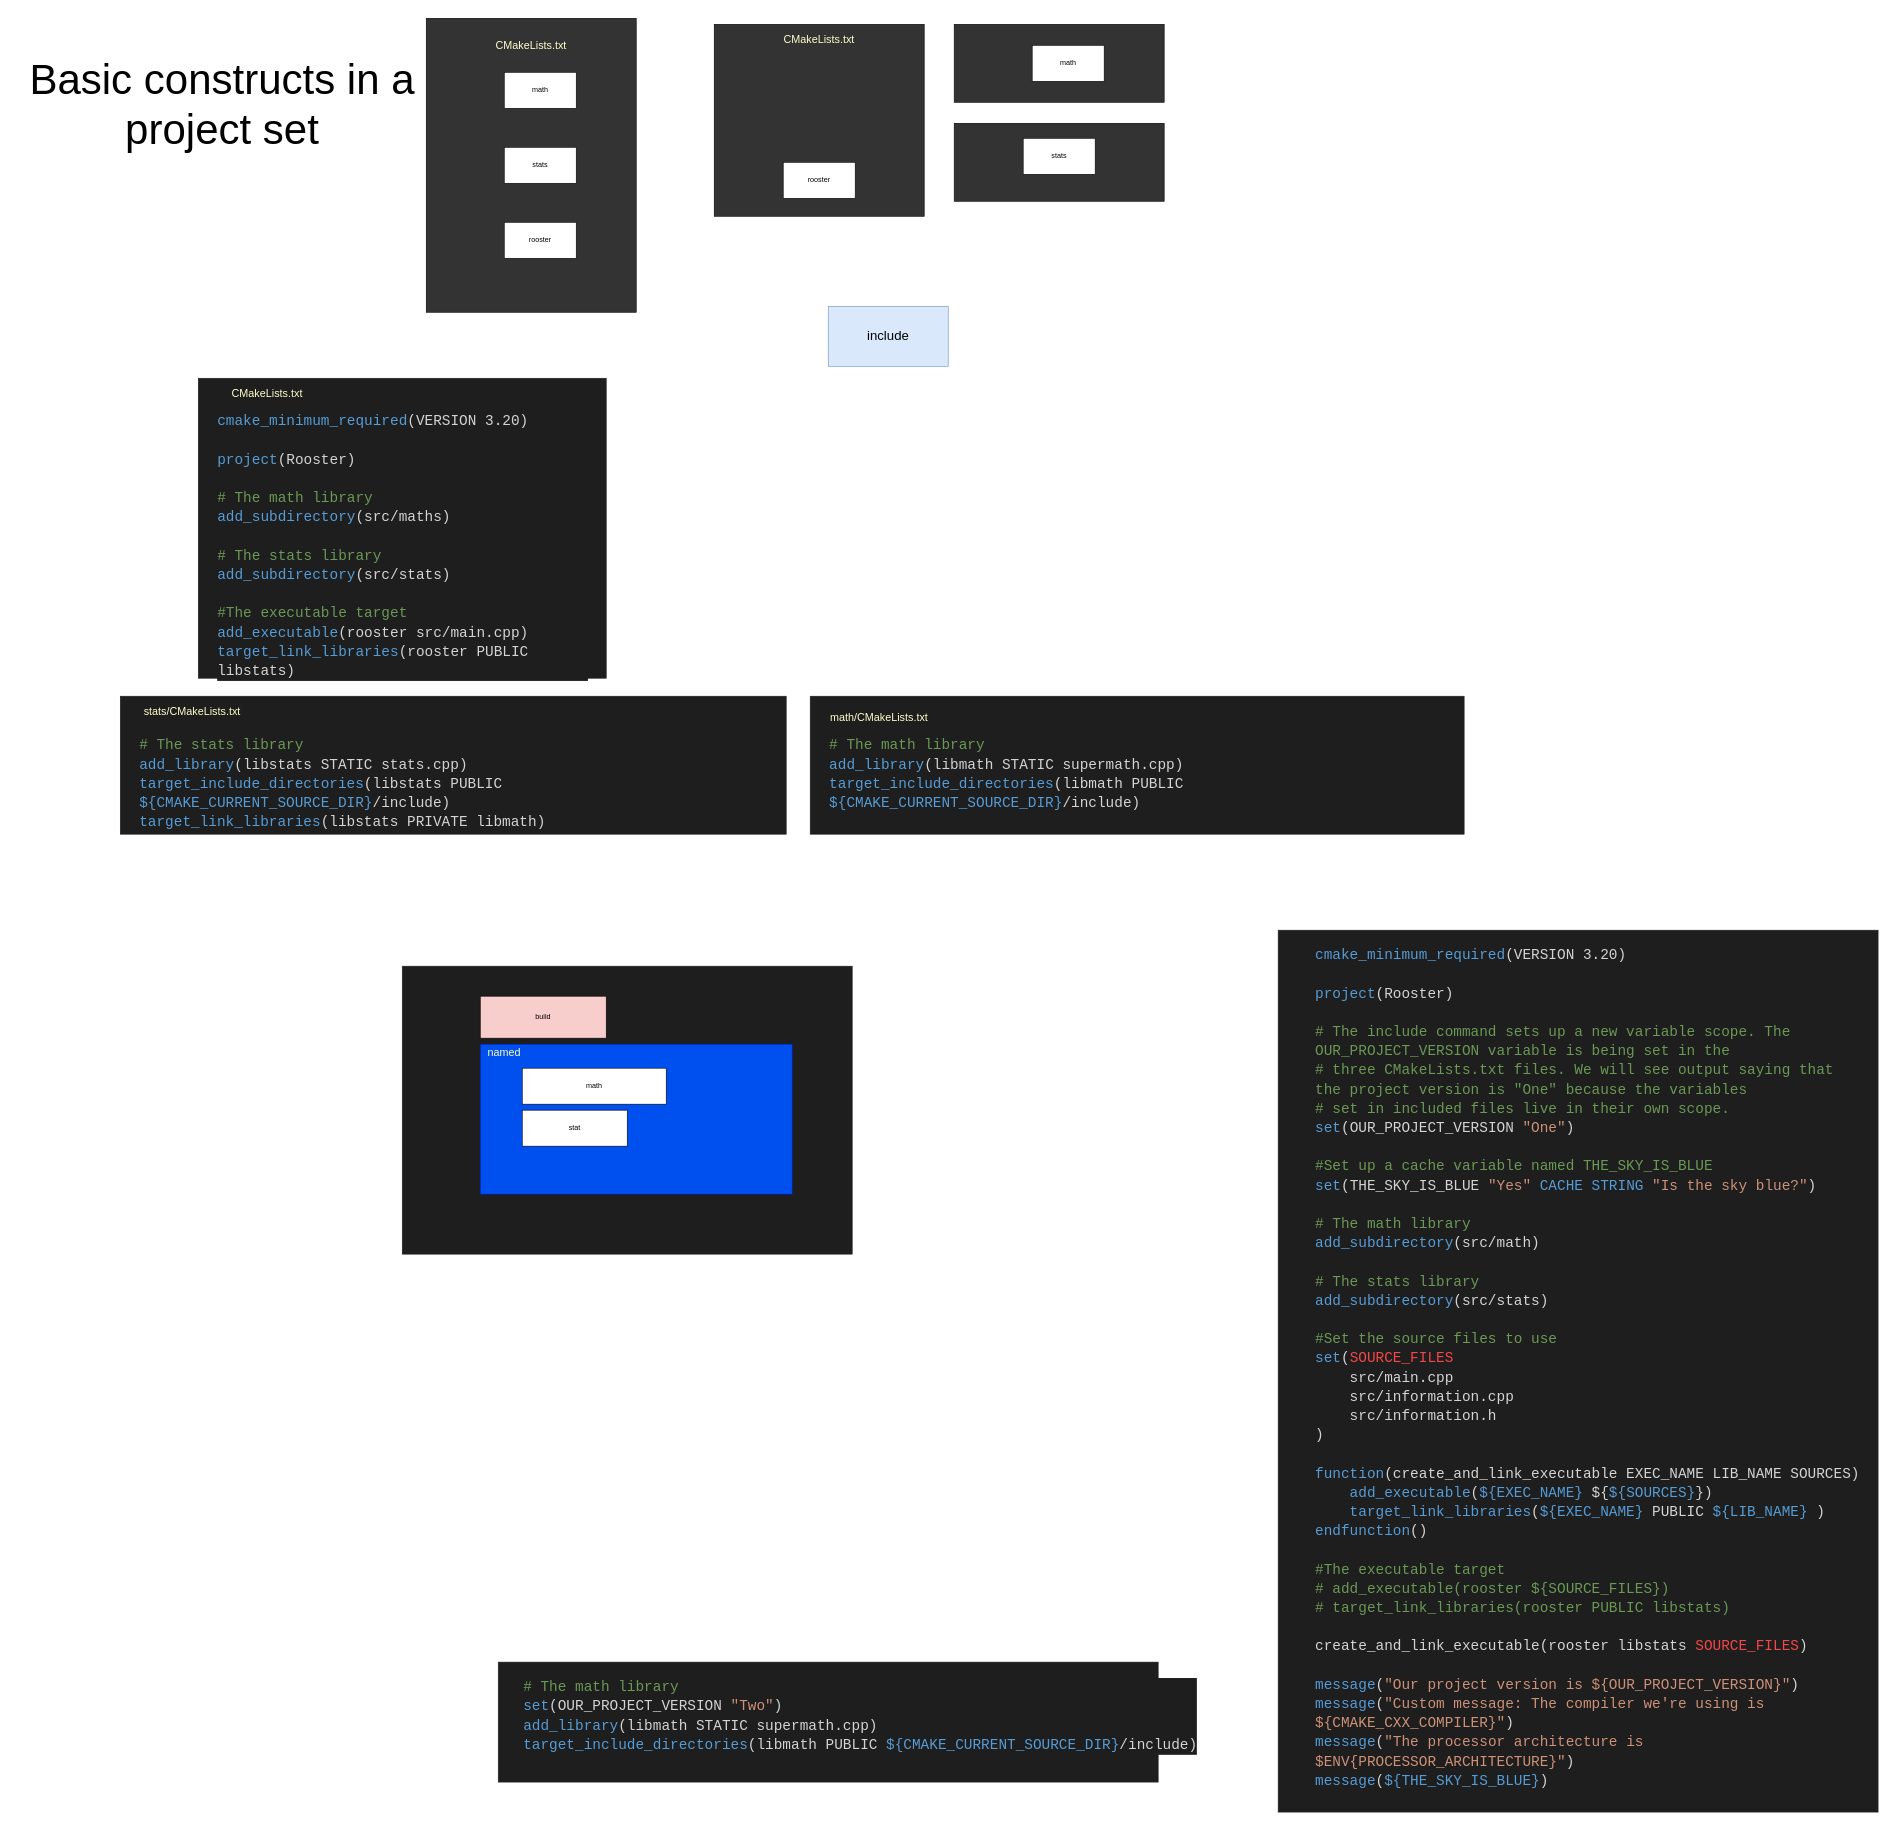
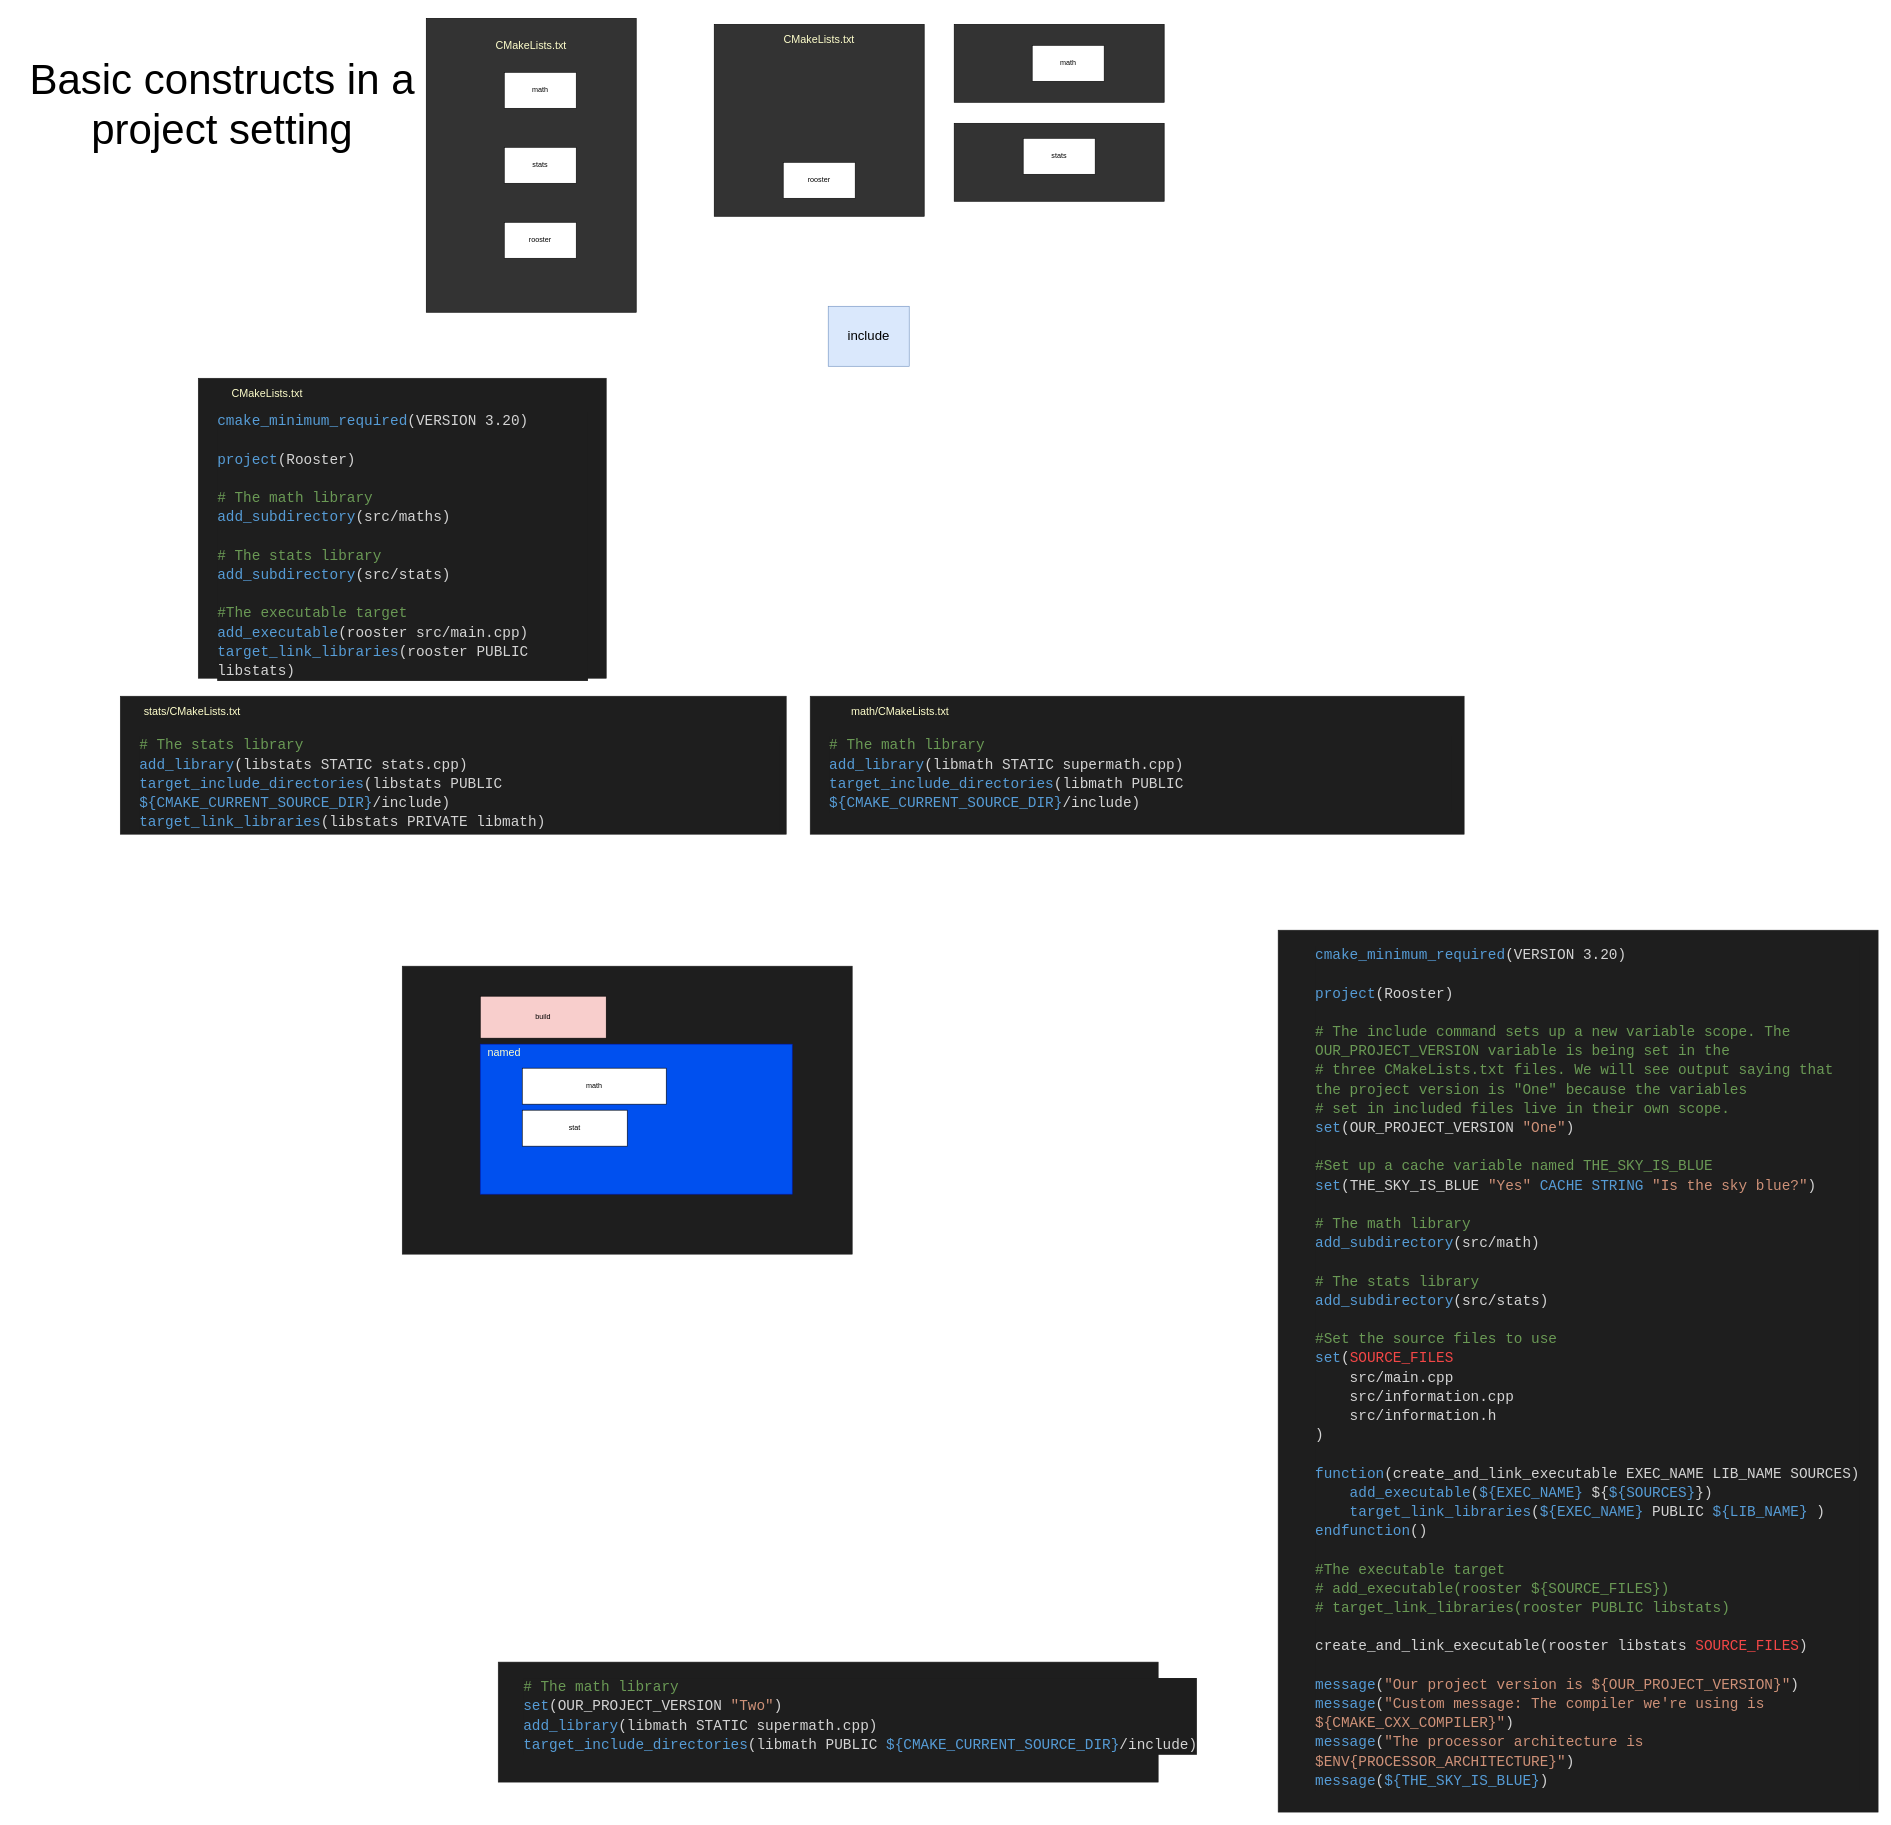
node "Basic constructs in a project set": label "Basic constructs in a project set" -> "Basic constructs in a project setting"
node "include": size 120x60 -> 81x60
node "math/CMakeLists.txt": moved (879, 717) -> (900, 711)
